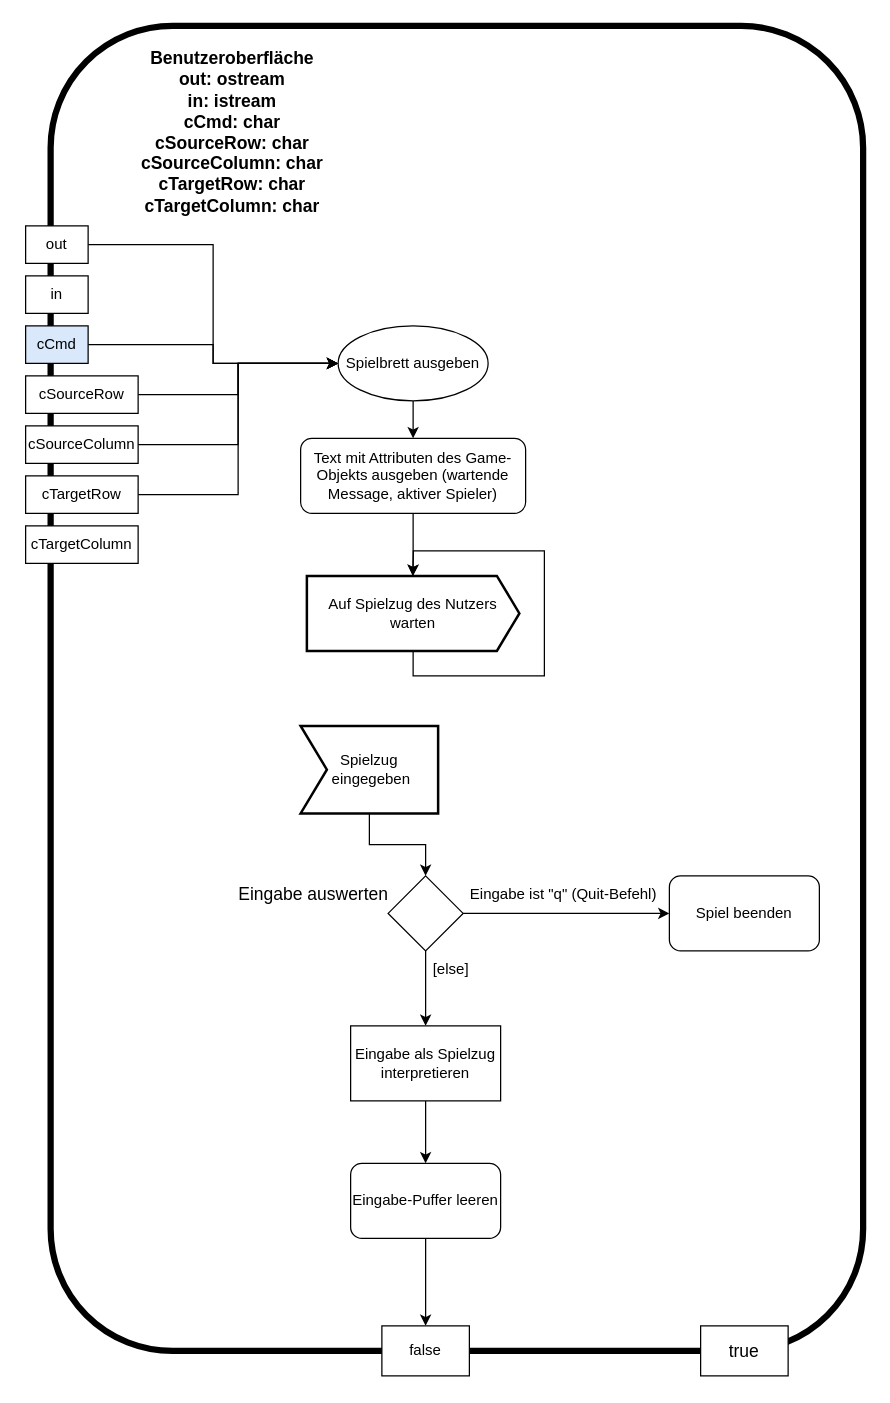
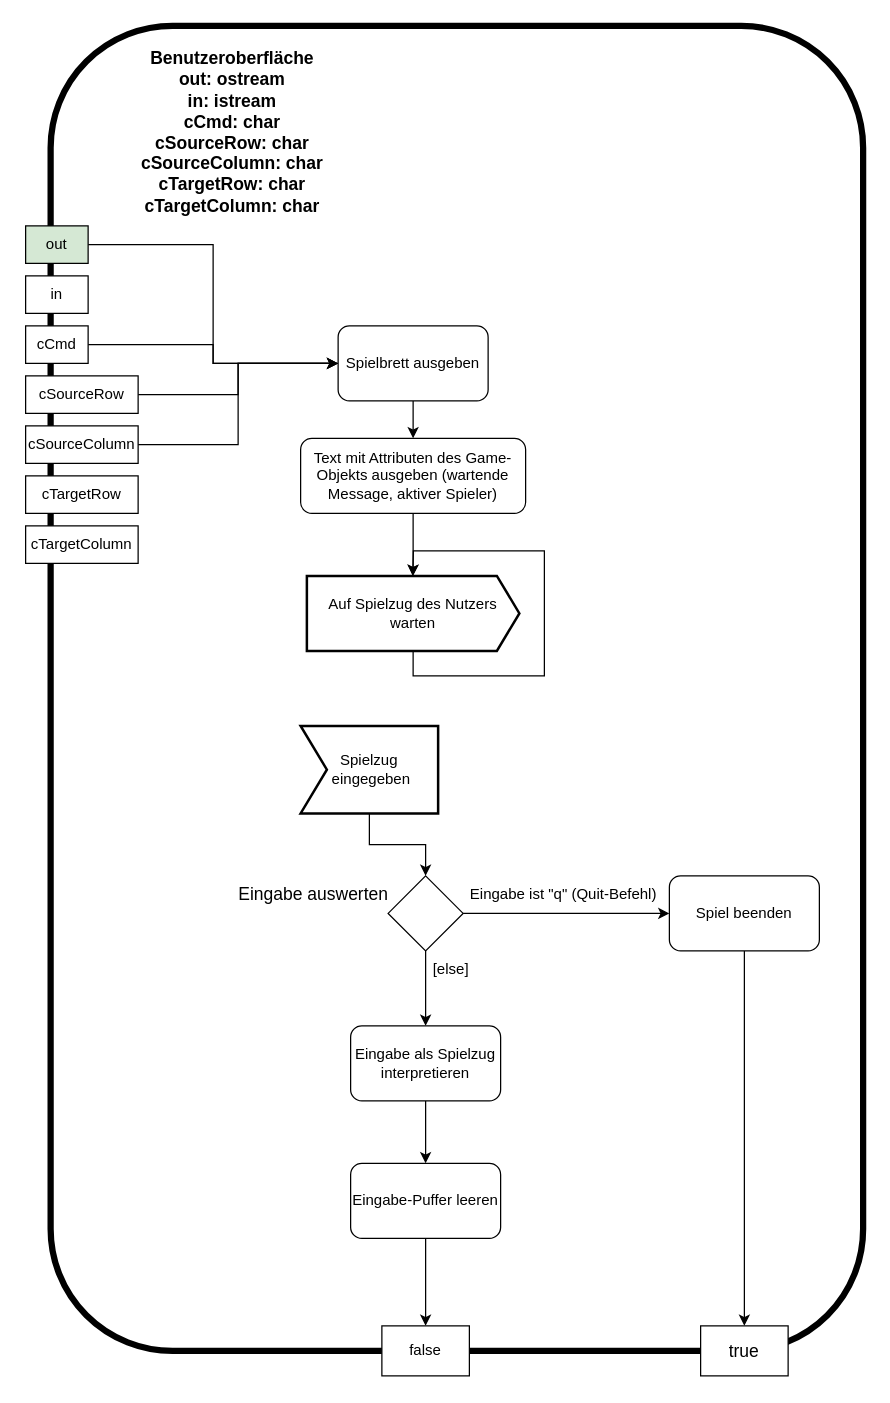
node "out": fillcolor #ffffff -> #d5e8d4
node "cCmd": fillcolor #dae8fc -> #ffffff
edge "cCmd" -> "Spielbrett ausgeben": arrowhead classic -> none
node "Spielbrett ausgeben": shape ellipse -> rounded rectangle
edge "cTargetRow" -> "Spielbrett ausgeben": removed
node "Eingabe als Spielzug interpretieren": shape rectangle -> rounded rectangle
edge "Spiel beenden" -> "true": added
